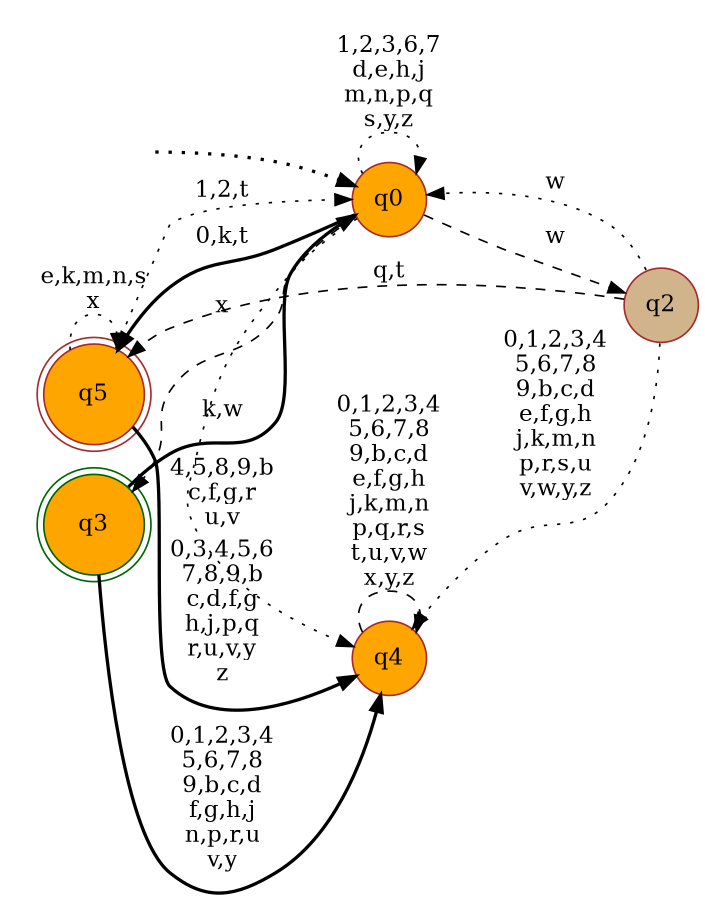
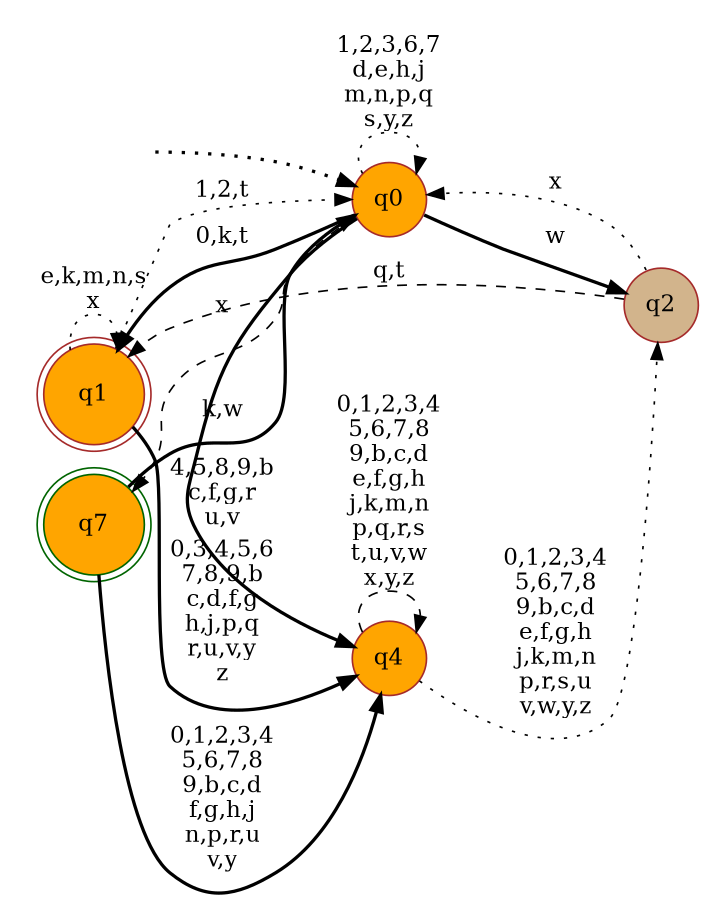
edge "q2" -> "q0": label "w" -> "x"
edge "q0" -> "q2": style dashed -> bold
node "q5": label "q5" -> "q1"
edge "q0" -> "q4": style dotted -> bold
edge "q2" -> "q4": reversed
node "q3": label "q3" -> "q7"
